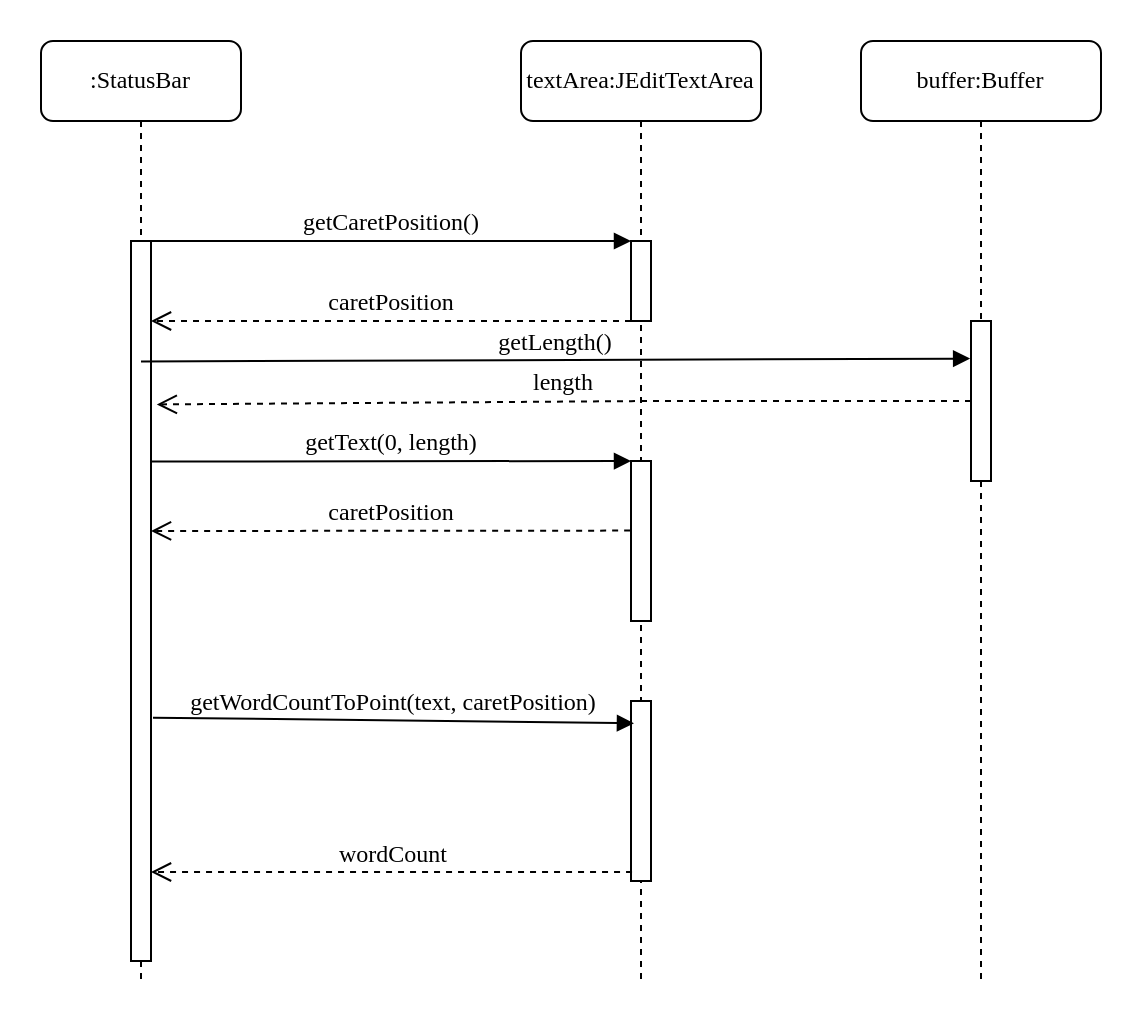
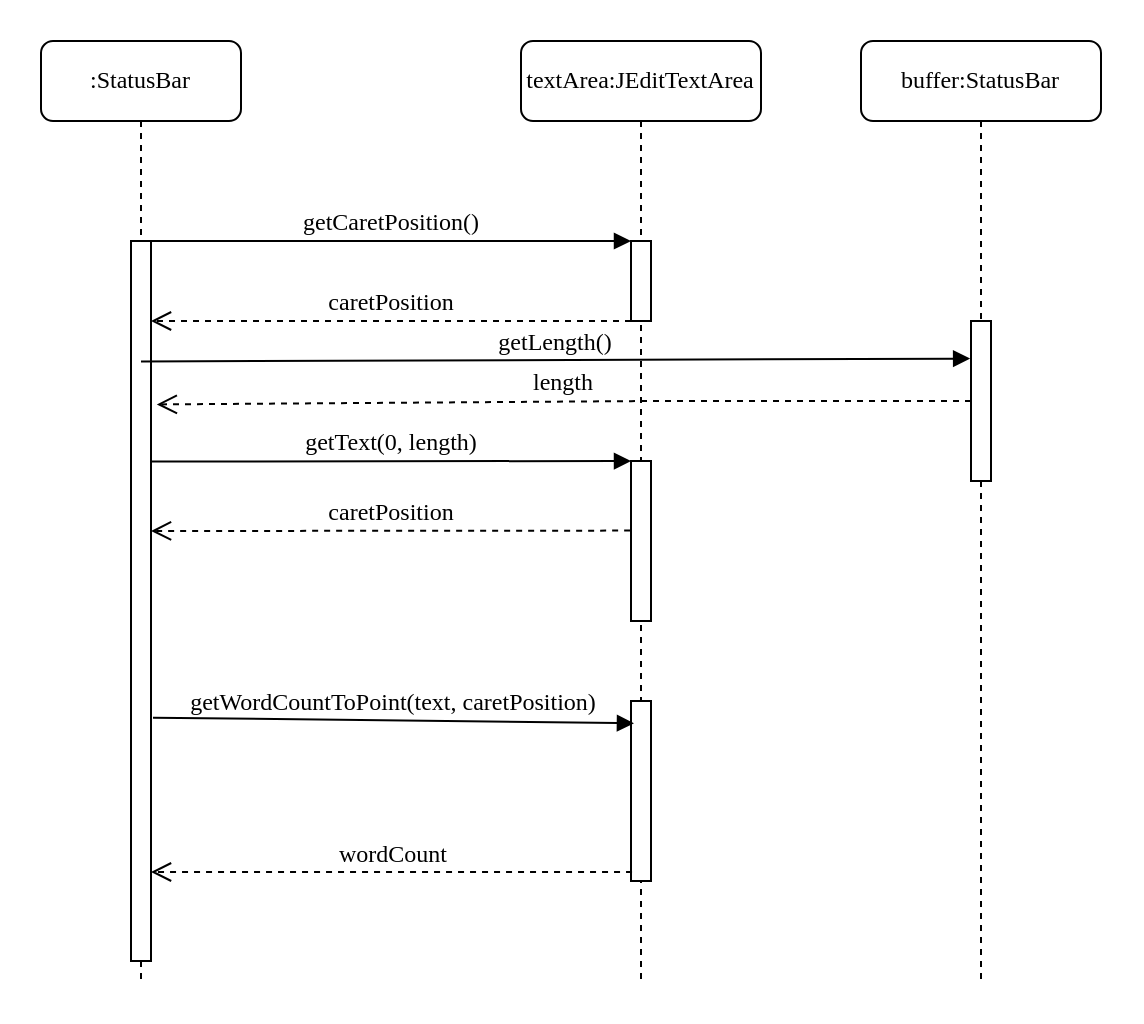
node "buffer:Buffer": label "buffer:Buffer" -> "buffer:StatusBar"
